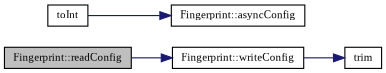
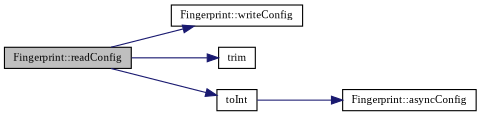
edge "Fingerprint::writeConfig" -> "trim": now "Fingerprint::readConfig" -> "trim"
edge "Fingerprint::readConfig" -> "toInt": added
